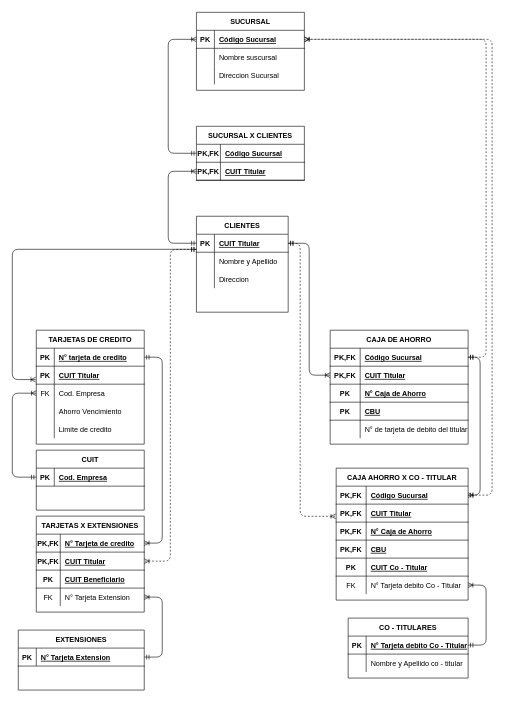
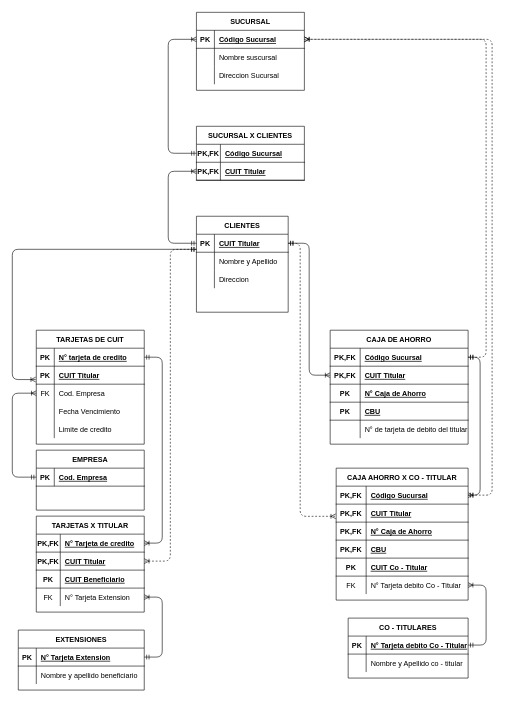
node "TARJETAS DE CREDITO": label "TARJETAS DE CREDITO" -> "TARJETAS DE CUIT"
node "Ahorro Vencimiento": label "Ahorro Vencimiento" -> "Fecha Vencimiento"
node "CUIT": label "CUIT" -> "EMPRESA"
node "TARJETAS X EXTENSIONES": label "TARJETAS X EXTENSIONES" -> "TARJETAS X TITULAR"
node "Nombre y apellido beneficiario": added
